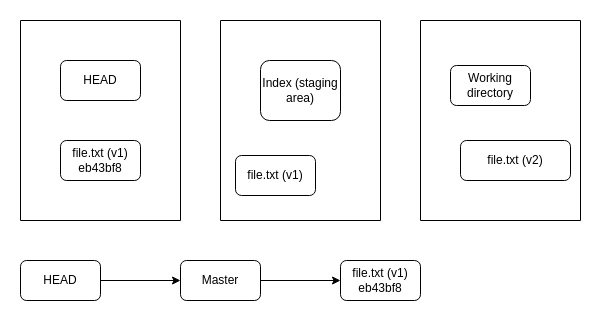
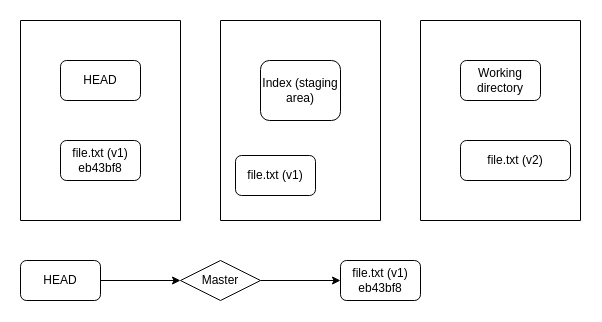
node "Working directory": moved (491, 86) -> (501, 81)
node "Master": shape rounded rectangle -> diamond
